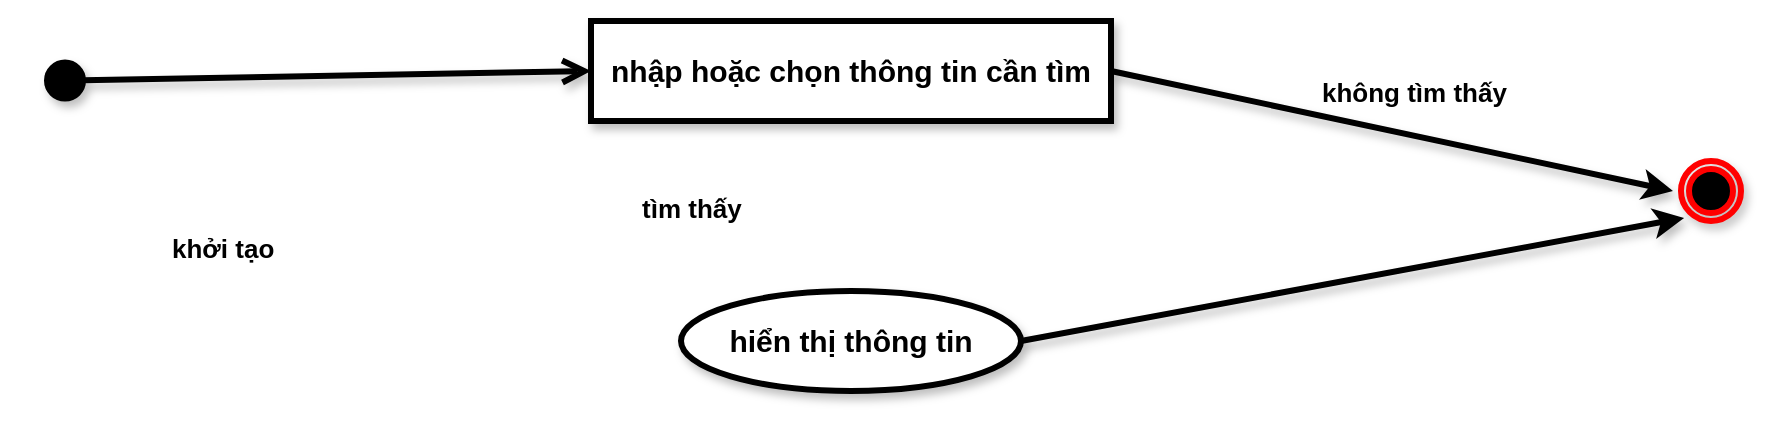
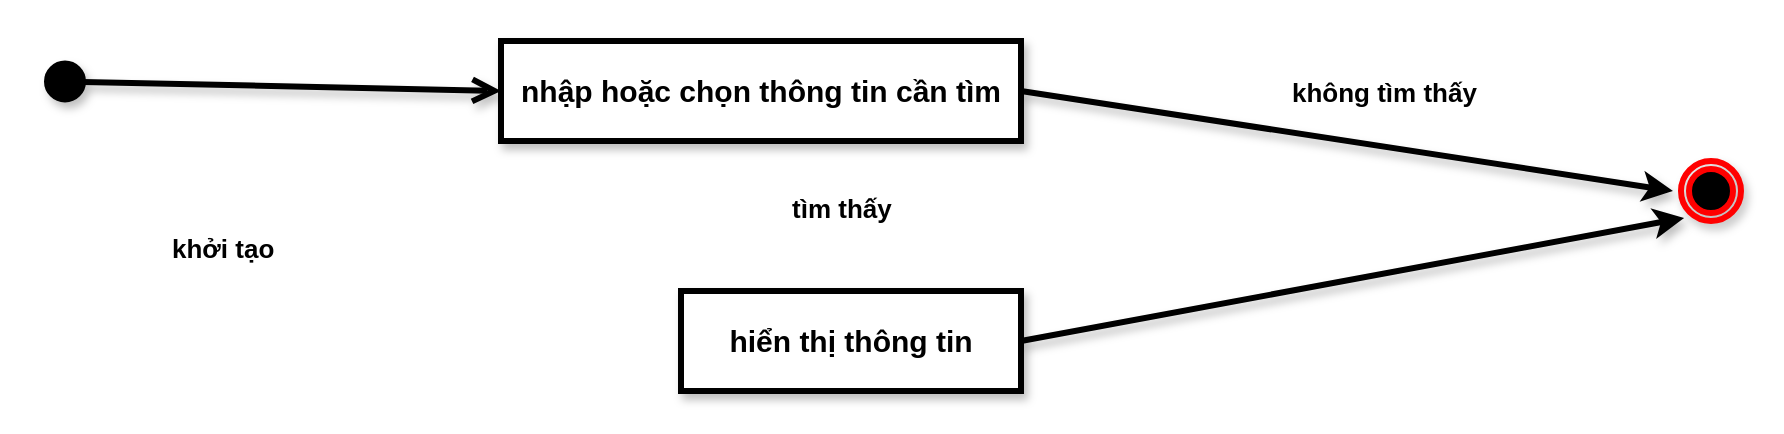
node "nhập hoặc chọn thông tin cần tìm": moved (851, 71) -> (761, 91)
node "không tìm thấy": moved (1441, 91) -> (1411, 91)
node "tìm thấy": moved (761, 207) -> (911, 207)
node "hiển thị thông tin": shape ellipse -> rectangle
